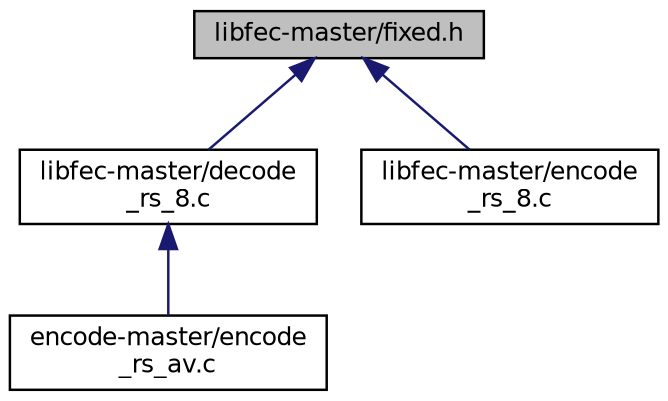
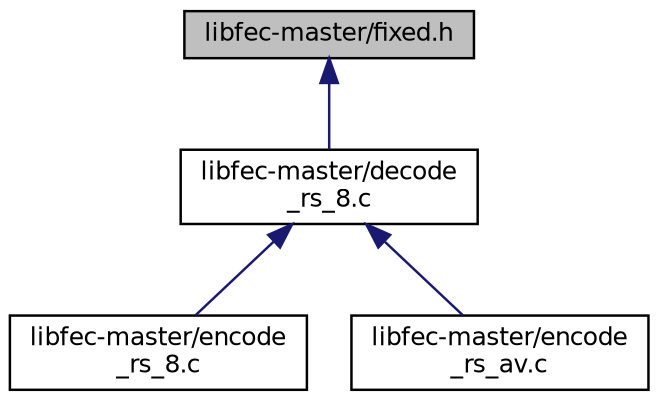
edge "libfec-master/encode _rs_8.c" -> "libfec-master/fixed.h": now "libfec-master/encode _rs_8.c" -> "libfec-master/decode _rs_8.c"
node "encode-master/encode _rs_av.c": label "encode-master/encode _rs_av.c" -> "libfec-master/encode _rs_av.c"
